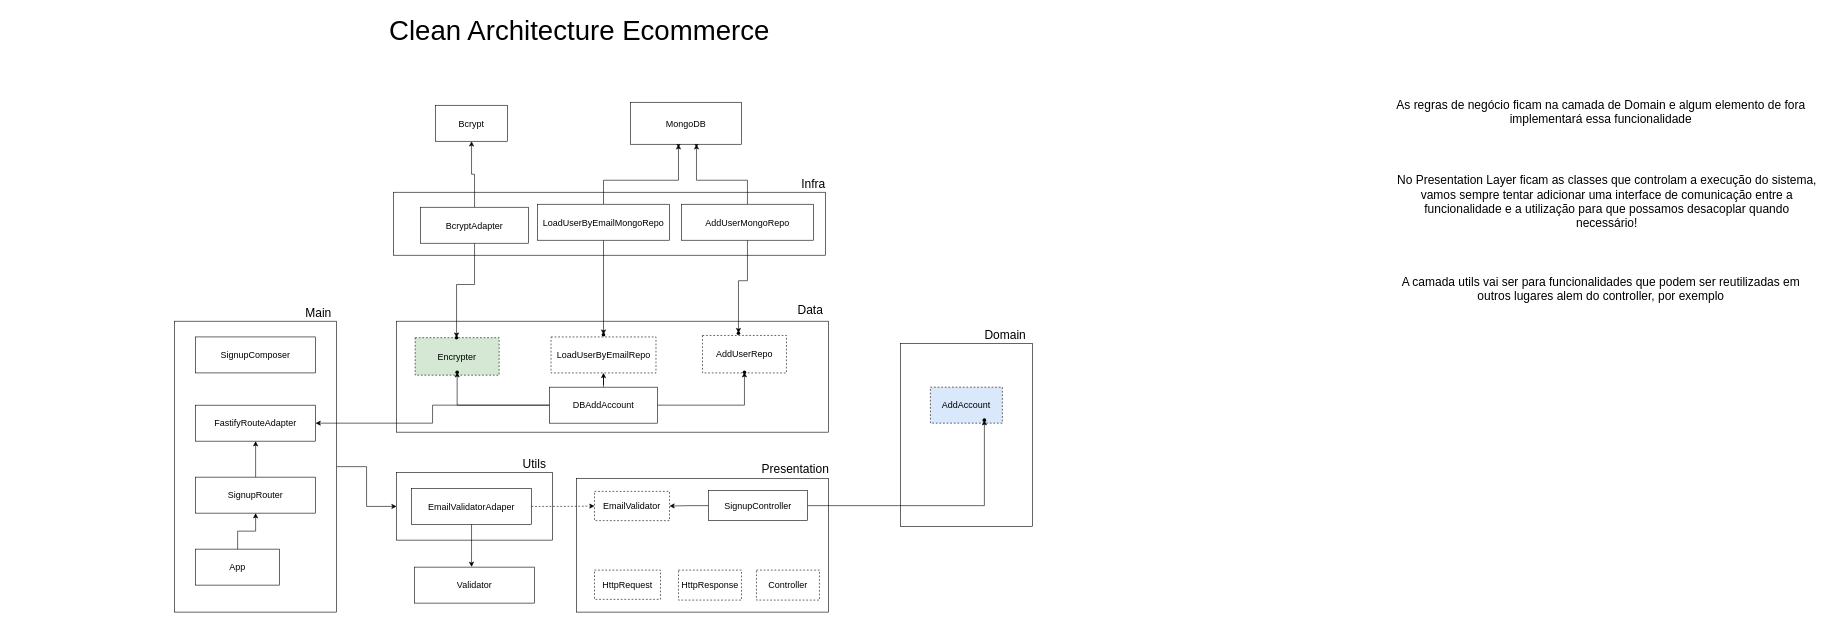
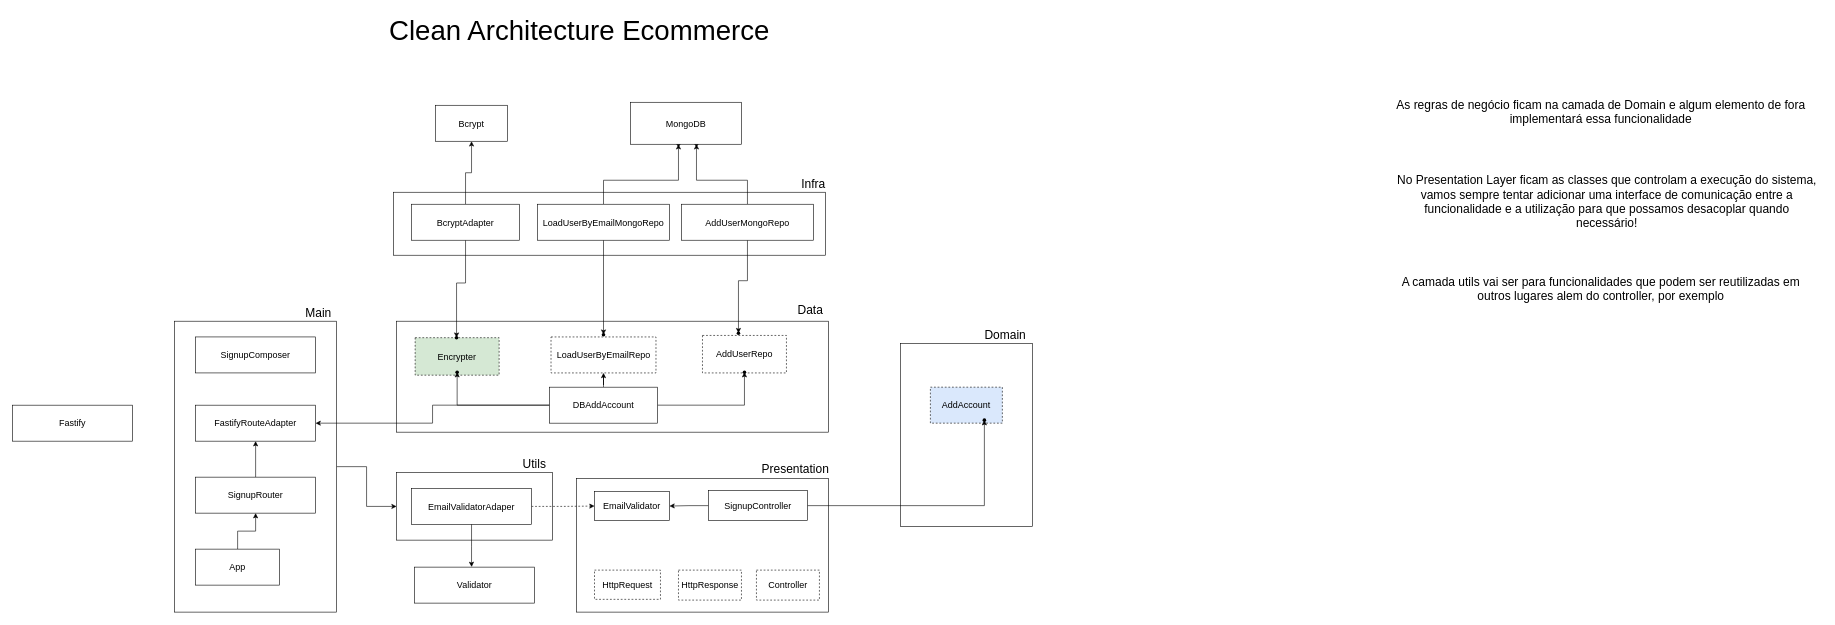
node "BcryptAdapter": moved (474, 225) -> (465, 222)
node "Fastify": added
node "EmailValidator": style dashed -> solid
